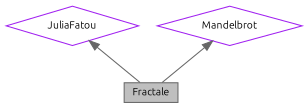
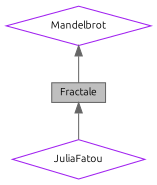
edge "Fractale" -> "JuliaFatou": reversed
